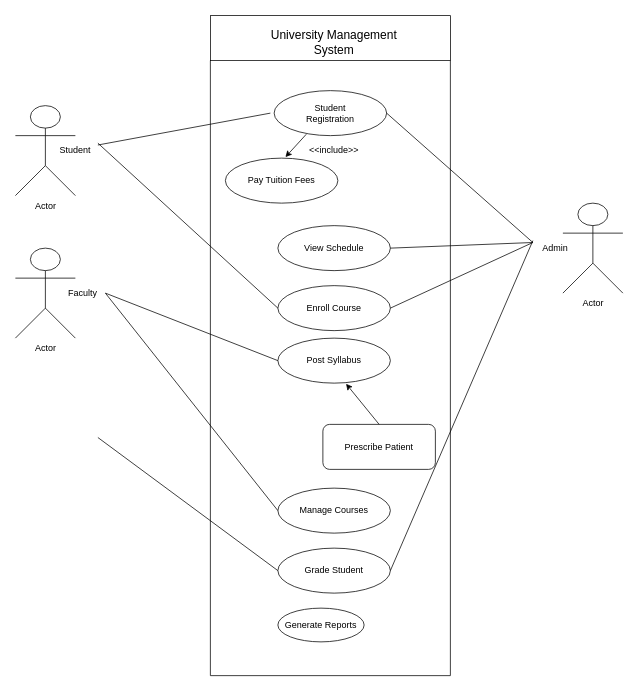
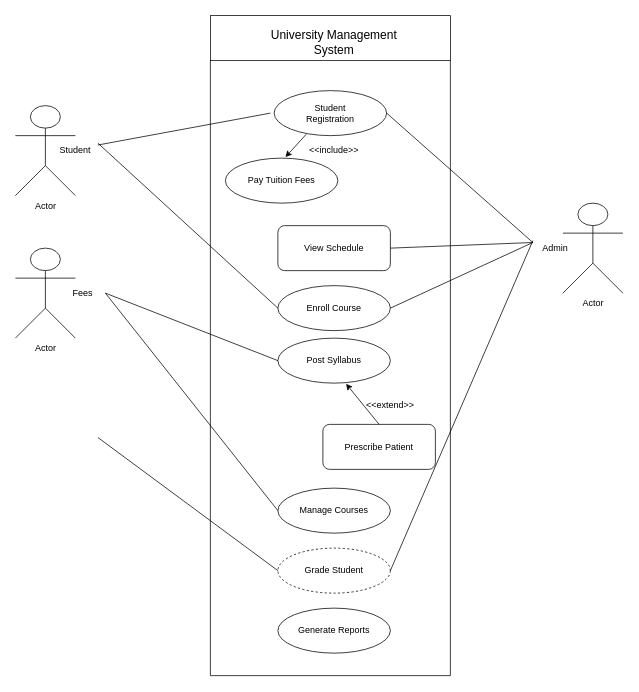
node "View Schedule": shape ellipse -> rounded rectangle
node "Faculty": label "Faculty" -> "Fees"
node "<<extend>>": added
node "Grade Student": style solid -> dashed
node "Generate Reports": size 86x34 -> 113x45
